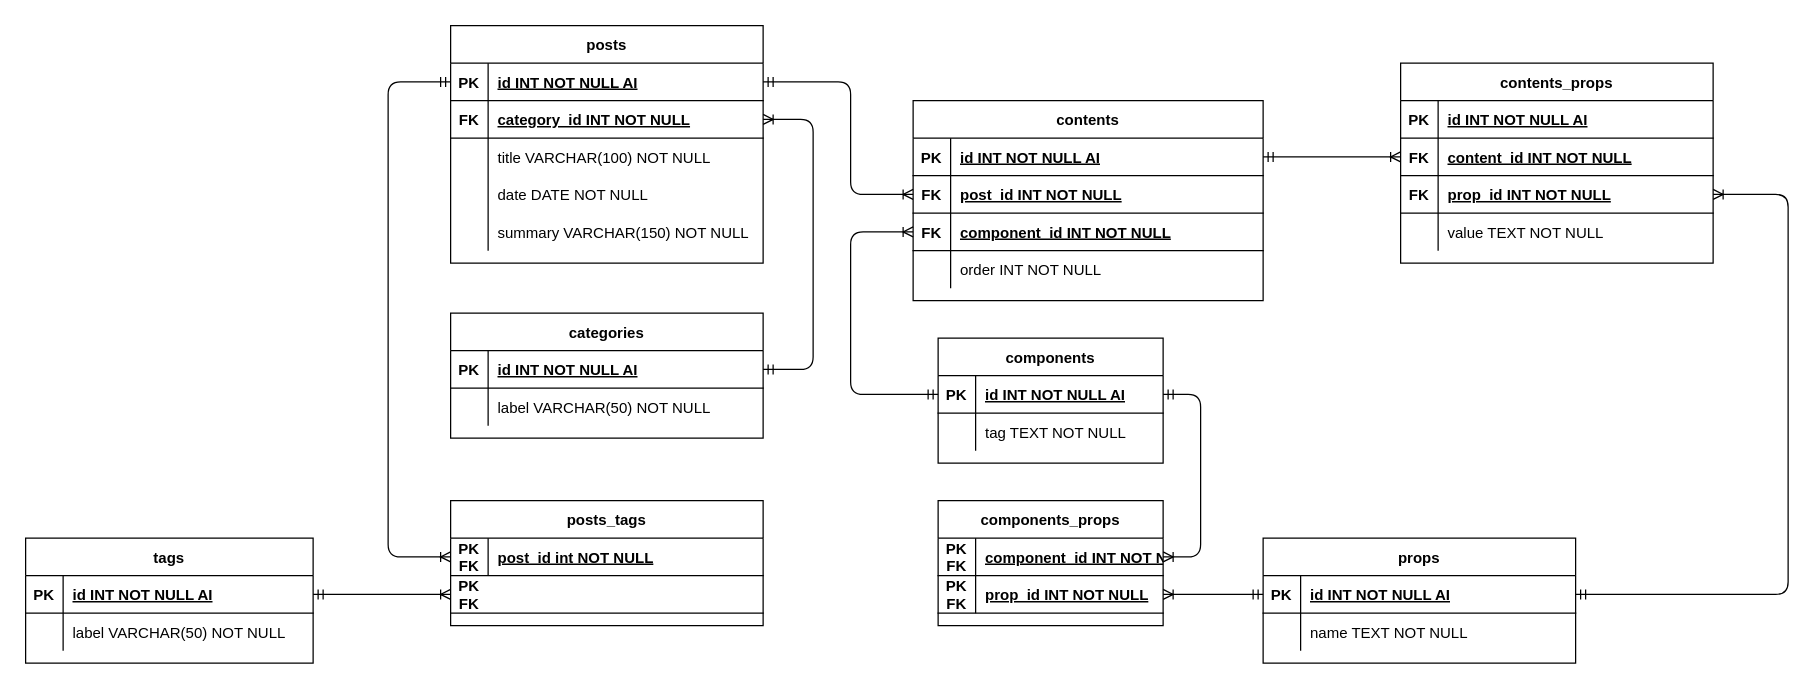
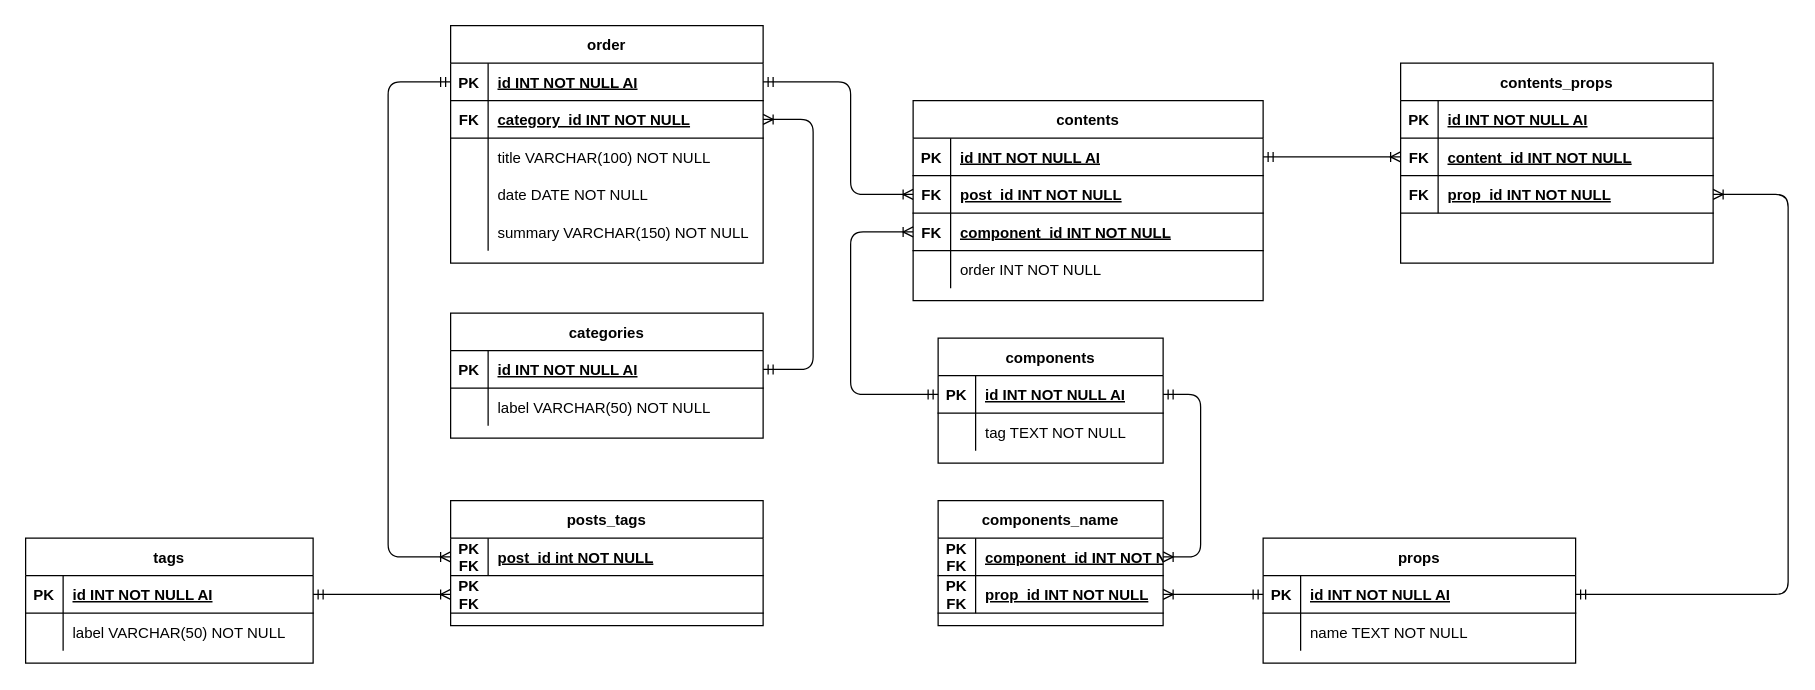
node "posts": label "posts" -> "order"
node "value TEXT NOT NULL": removed
node "components_props": label "components_props" -> "components_name"
